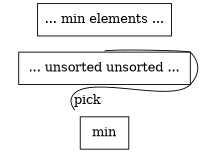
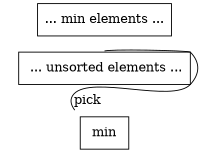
node "... unsorted unsorted ...": label "... unsorted unsorted ..." -> "... unsorted elements ..."
